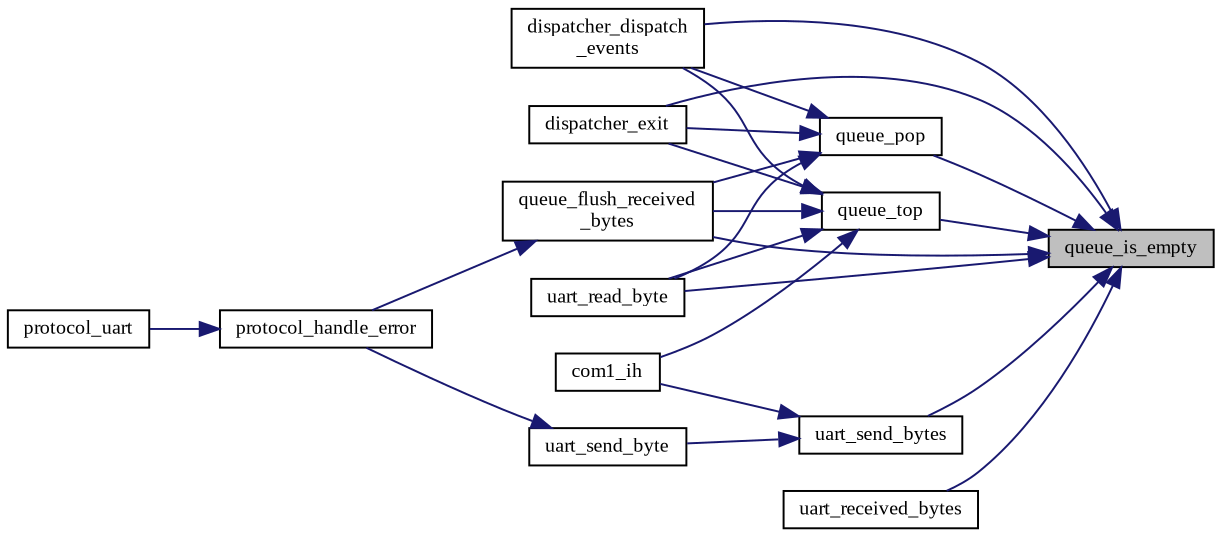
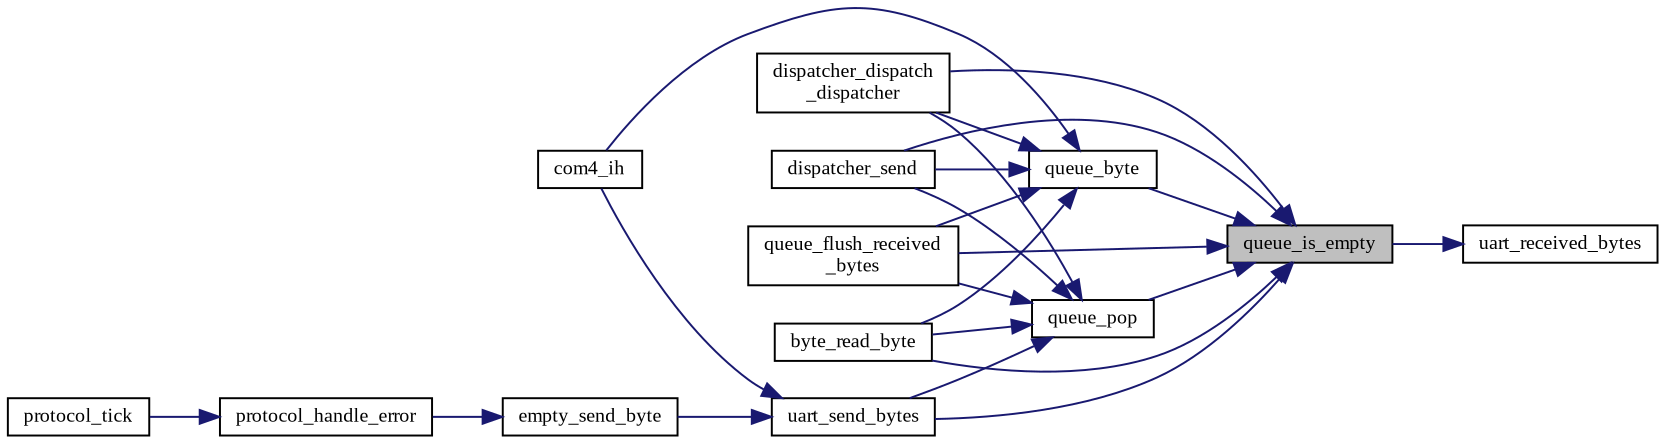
node "dispatcher_dispatch _events": label "dispatcher_dispatch _events" -> "dispatcher_dispatch _dispatcher"
node "dispatcher_exit": label "dispatcher_exit" -> "dispatcher_send"
node "queue_top": label "queue_top" -> "queue_byte"
edge "protocol_handle_error" -> "queue_flush_received _bytes": removed
node "uart_read_byte": label "uart_read_byte" -> "byte_read_byte"
node "protocol_uart": label "protocol_uart" -> "protocol_tick"
node "com1_ih": label "com1_ih" -> "com4_ih"
edge "uart_send_bytes" -> "queue_pop": added
edge "uart_received_bytes" -> "queue_is_empty": reversed
node "uart_send_byte": label "uart_send_byte" -> "empty_send_byte"
